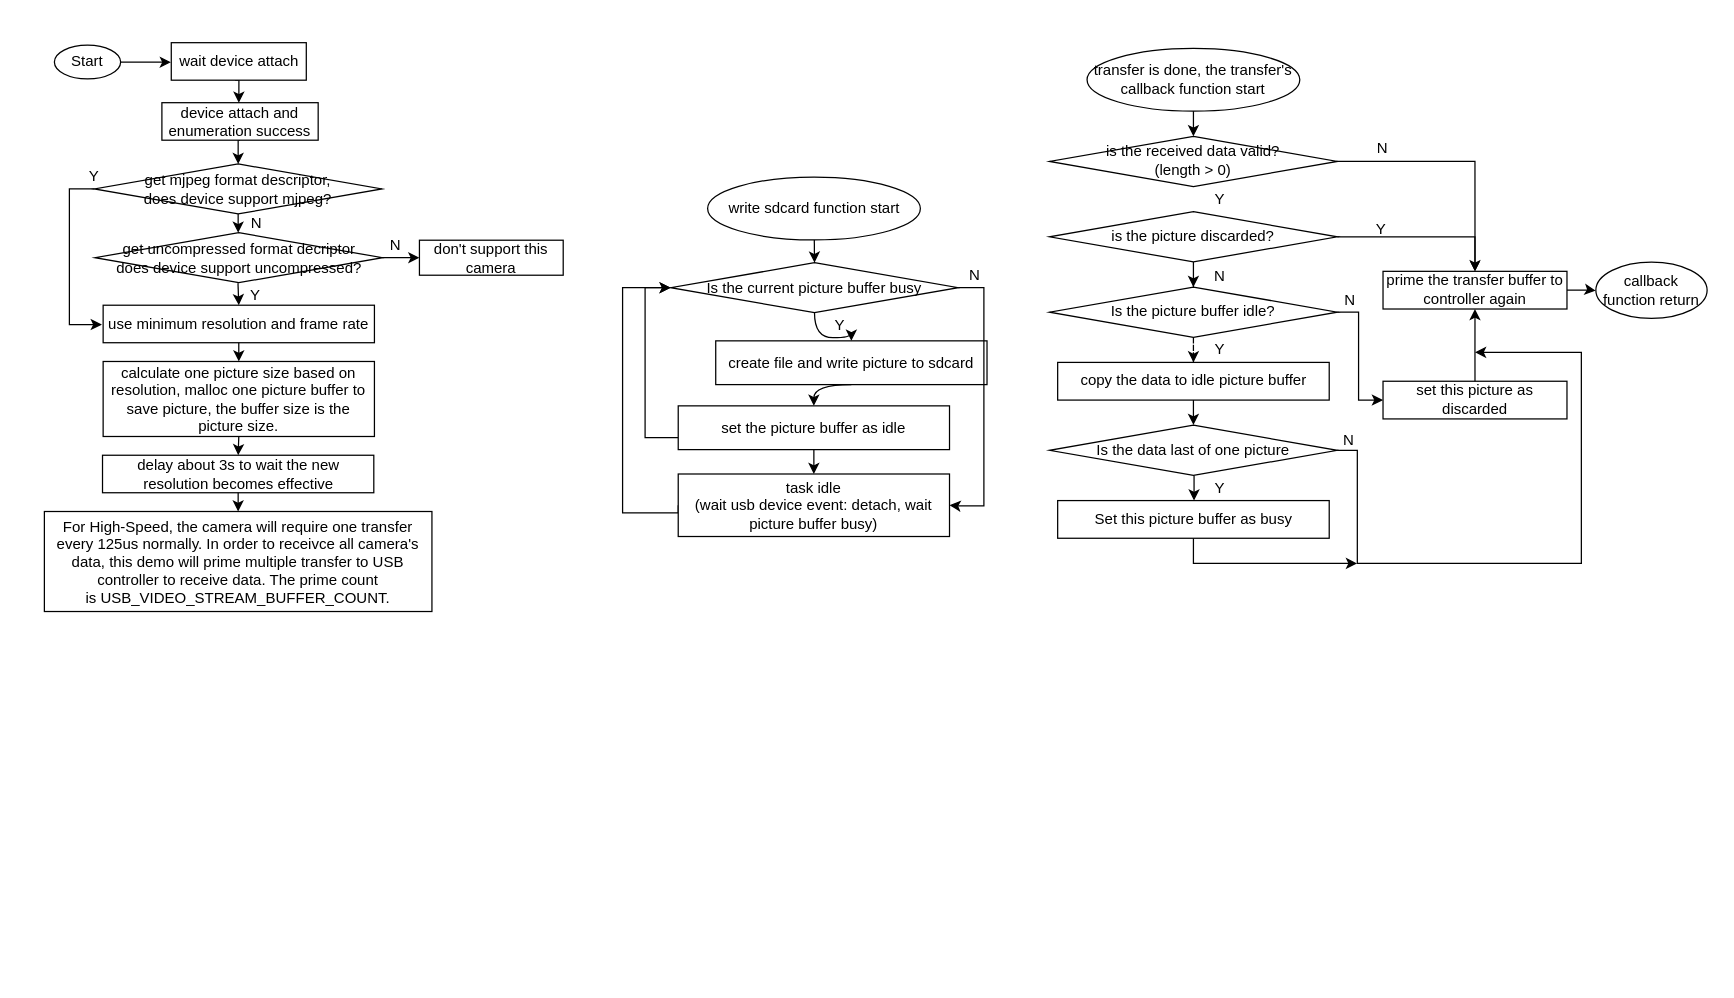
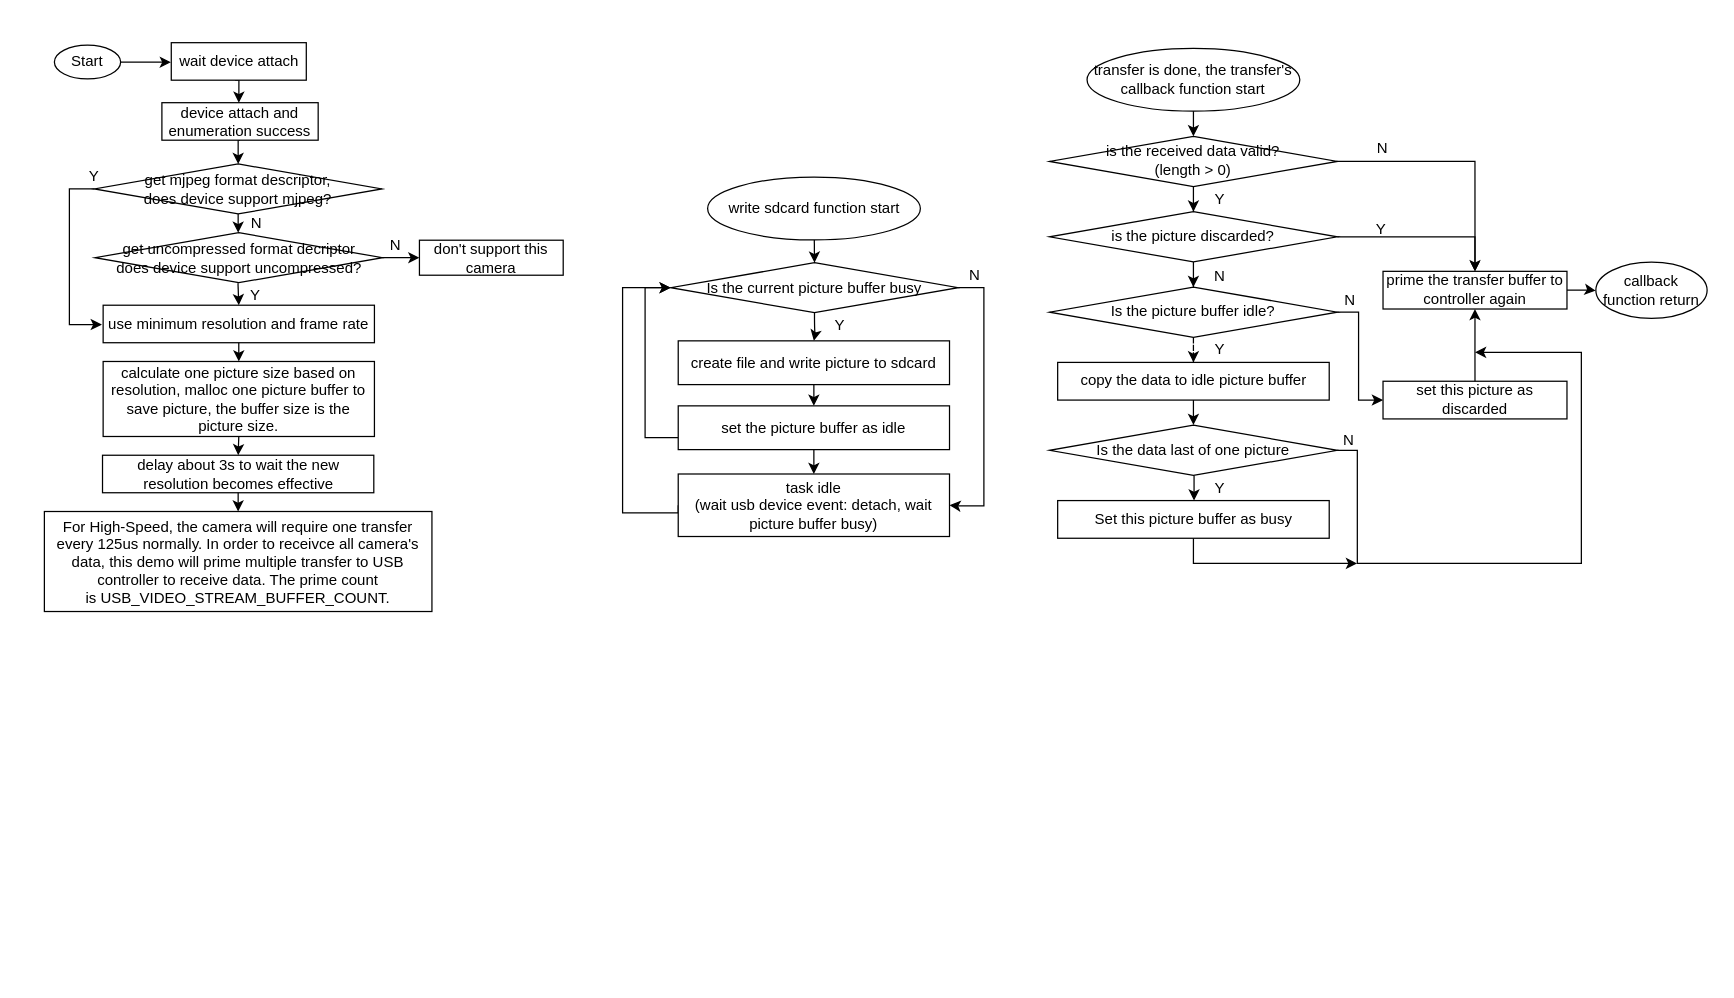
edge "is the received data valid? (length > 0)" -> "is the picture discarded?": added
node "create file and write picture to sdcard": moved (851, 363) -> (814, 363)
